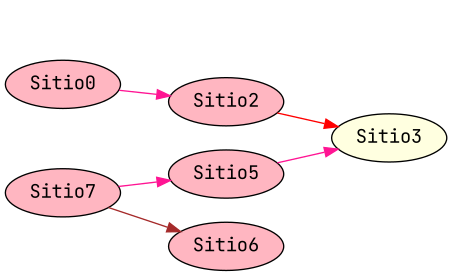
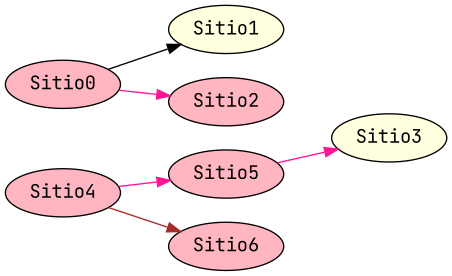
node "Sitio1": added
edge "Sitio2" -> "Sitio3": removed
node "Sitio7": label "Sitio7" -> "Sitio4"
